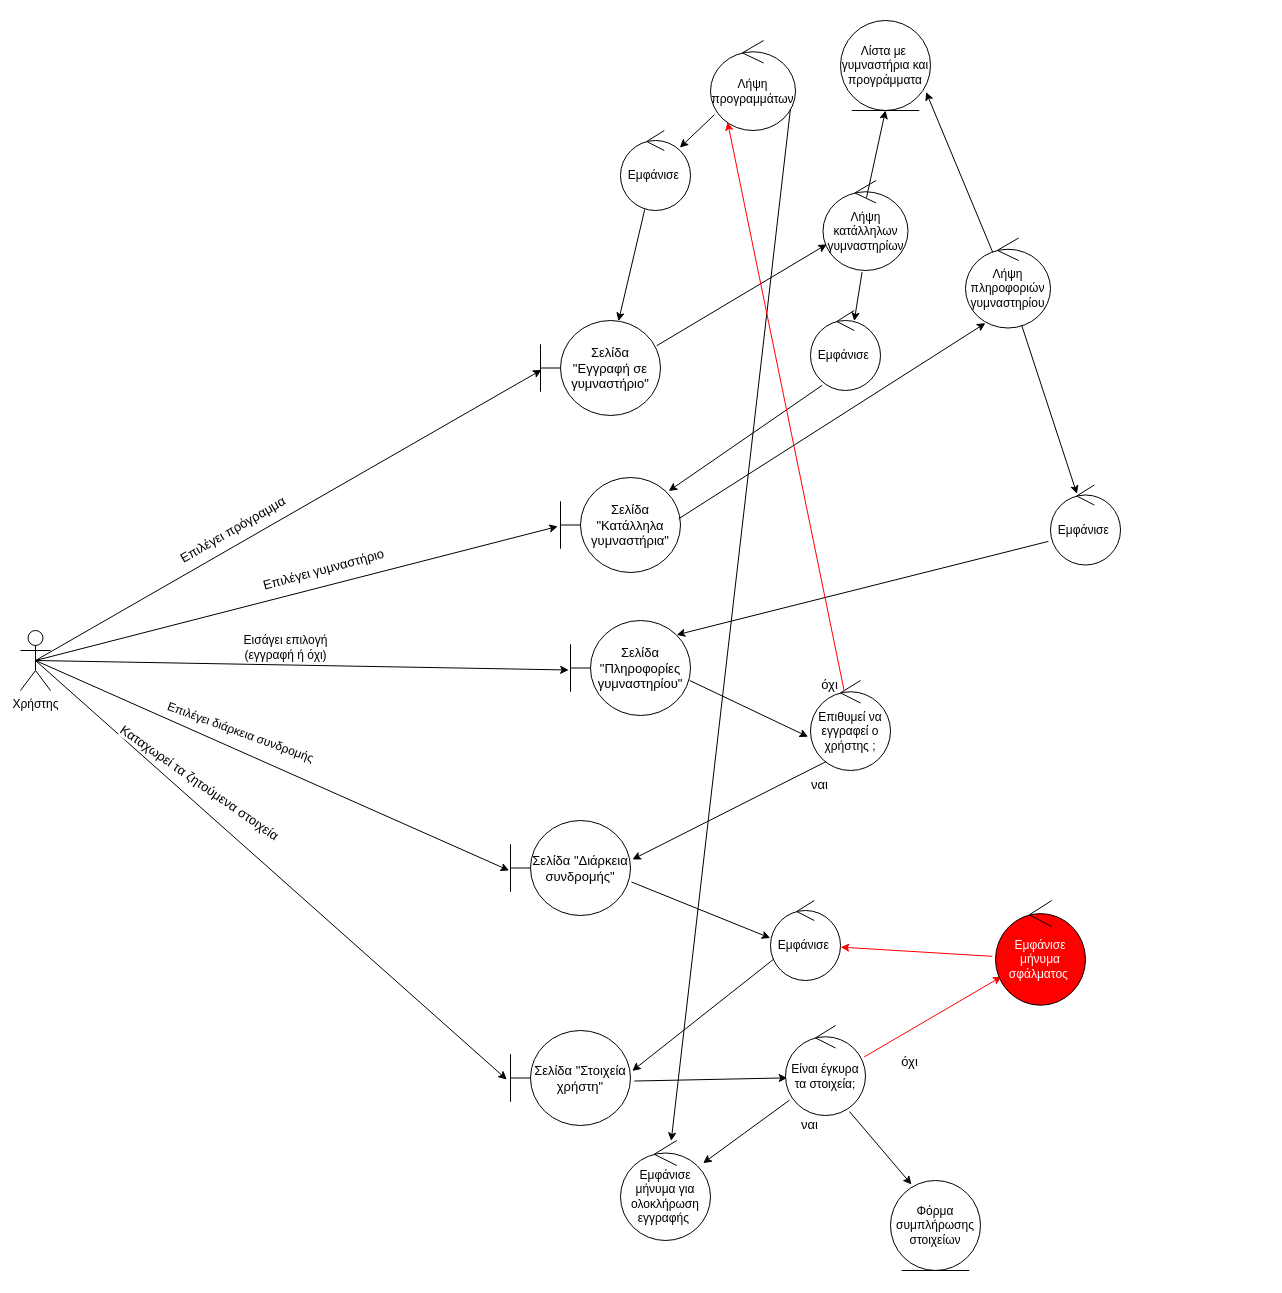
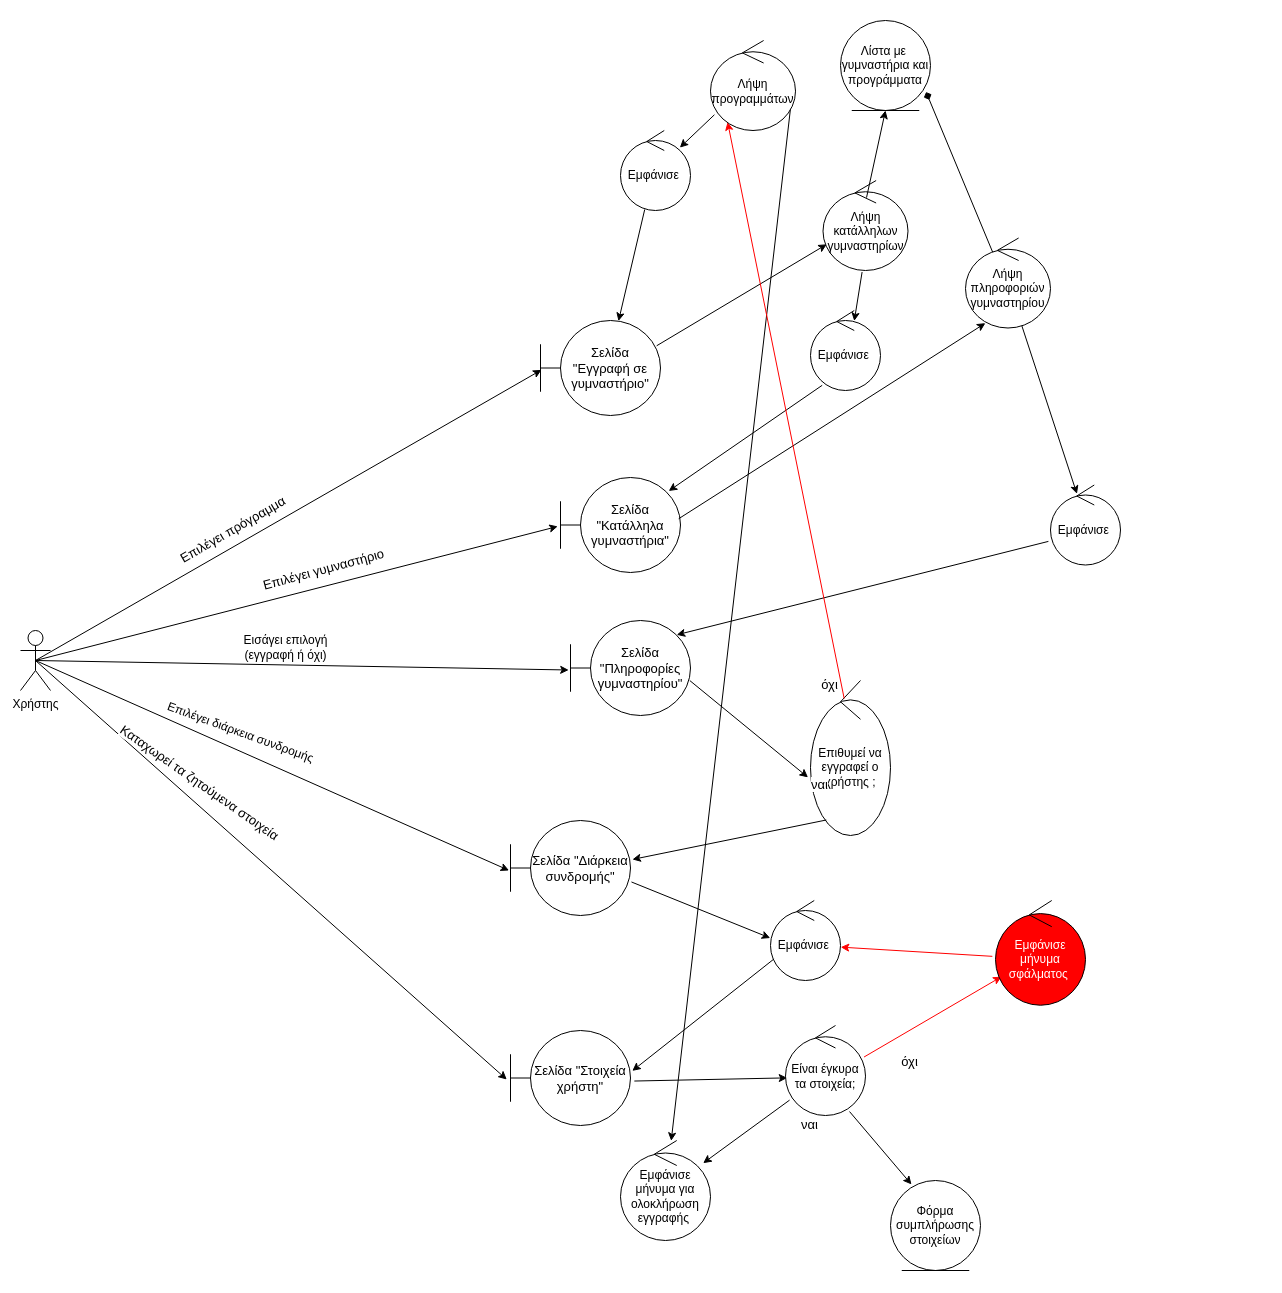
edge "Λήψη πληροφοριών γυμναστηρίου" -> "Λίστα με γυμναστήρια και προγράμματα": arrowhead classic -> diamond
node "Επιθυμεί να εγγραφεί ο χρήστης ;": size 80x90 -> 80x155
